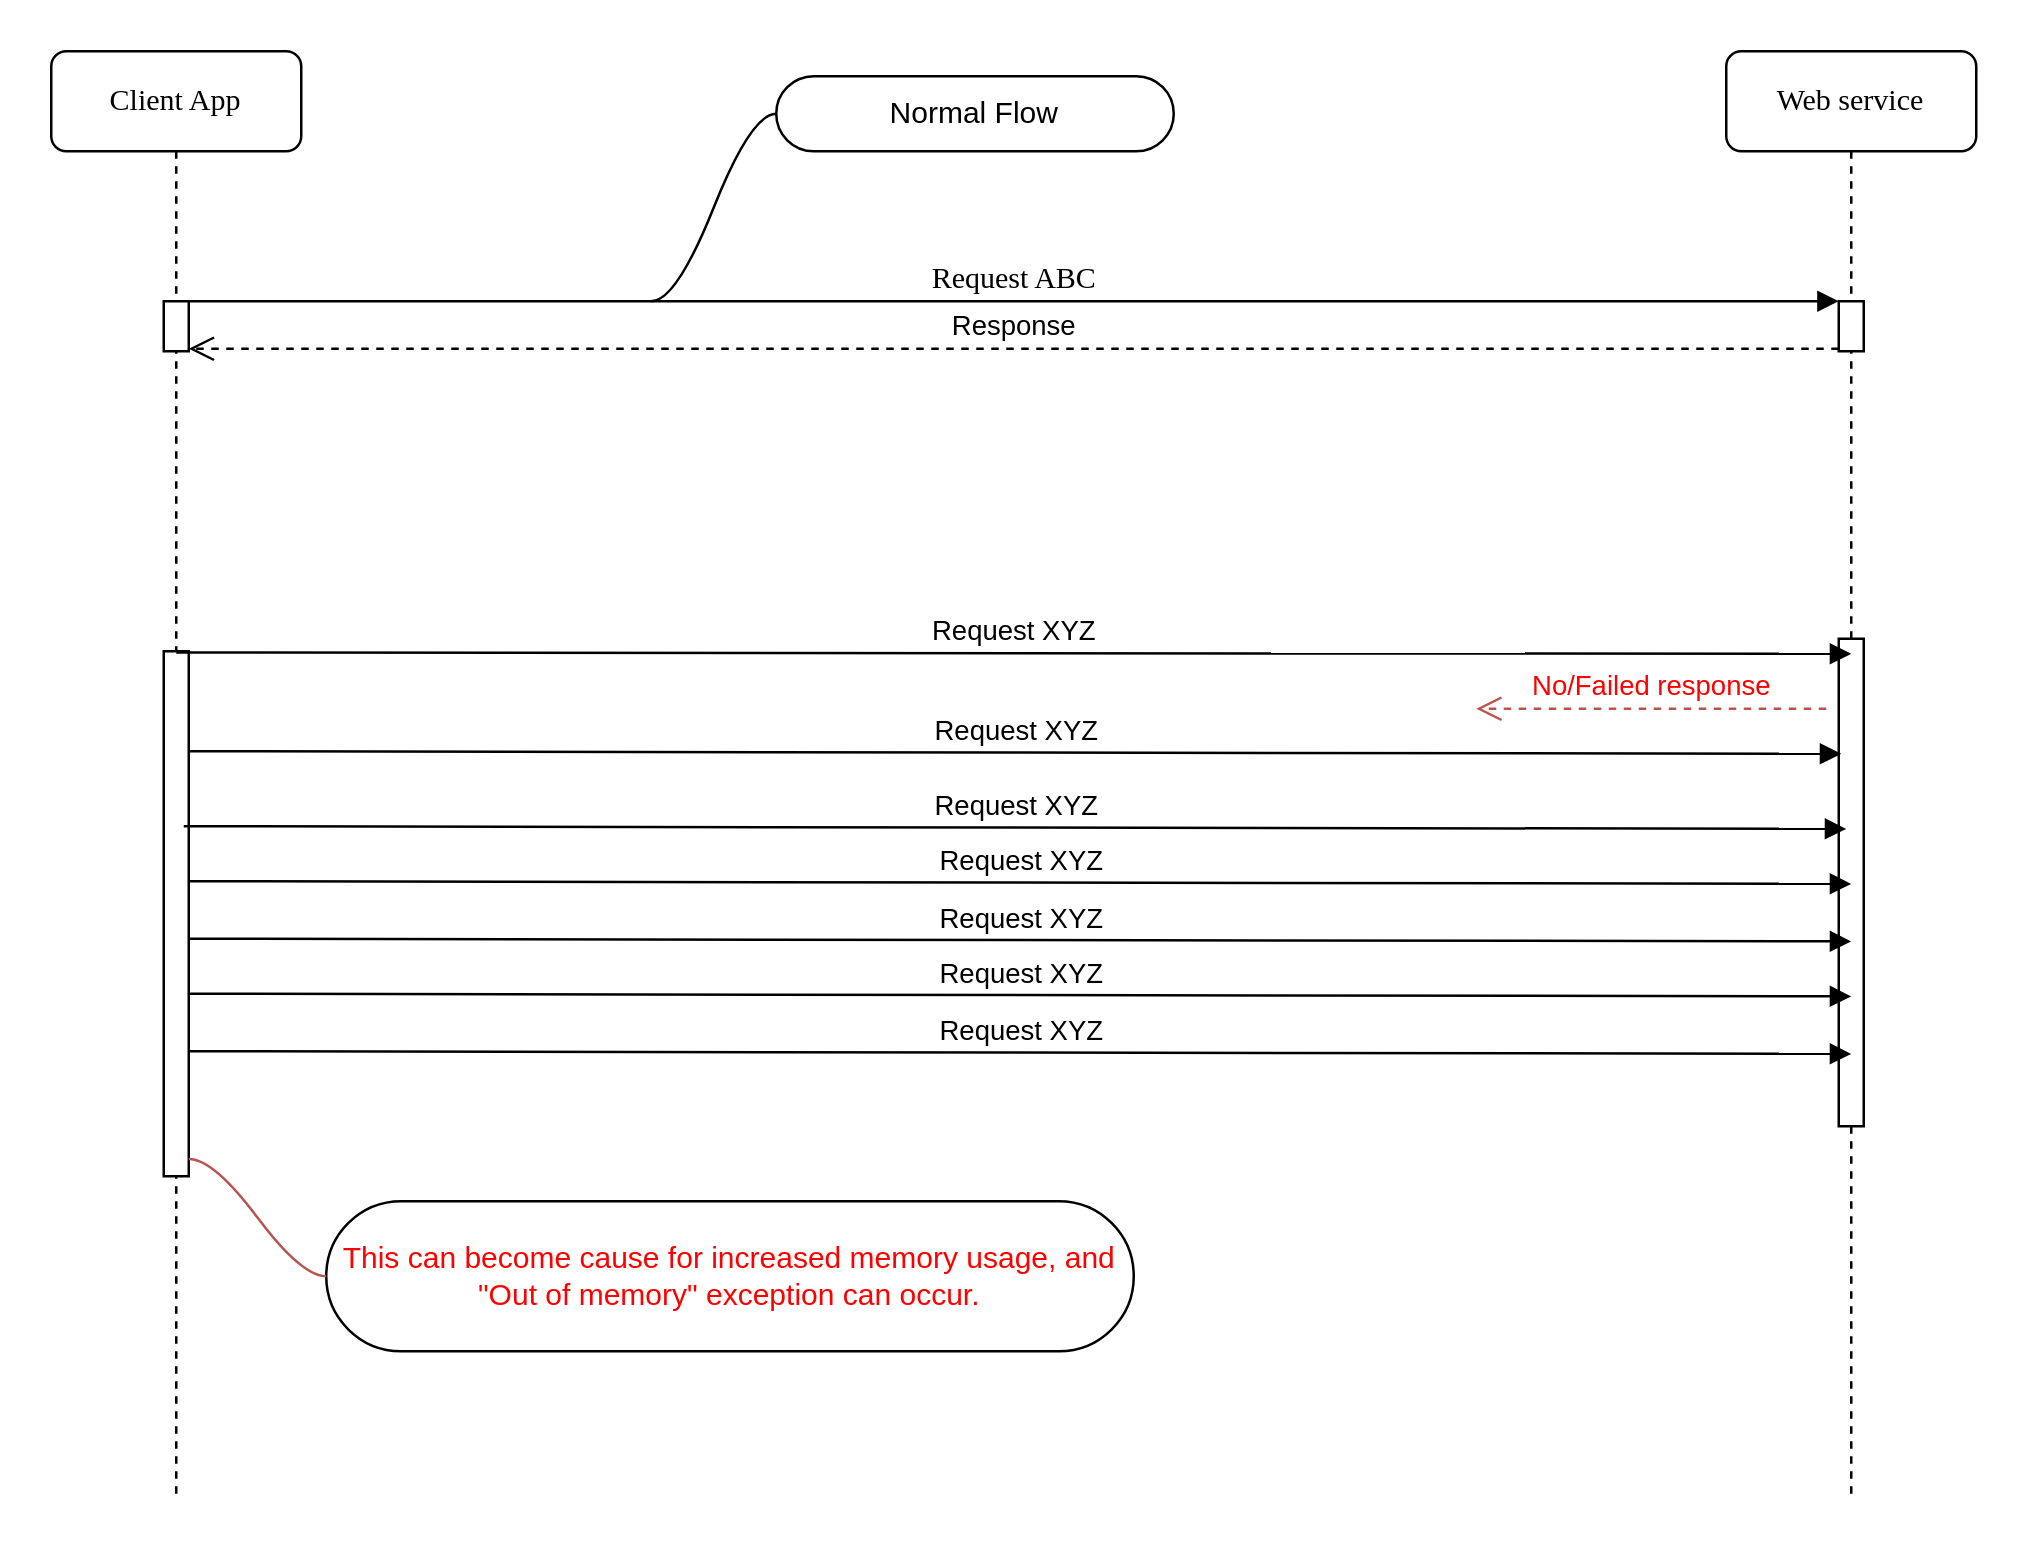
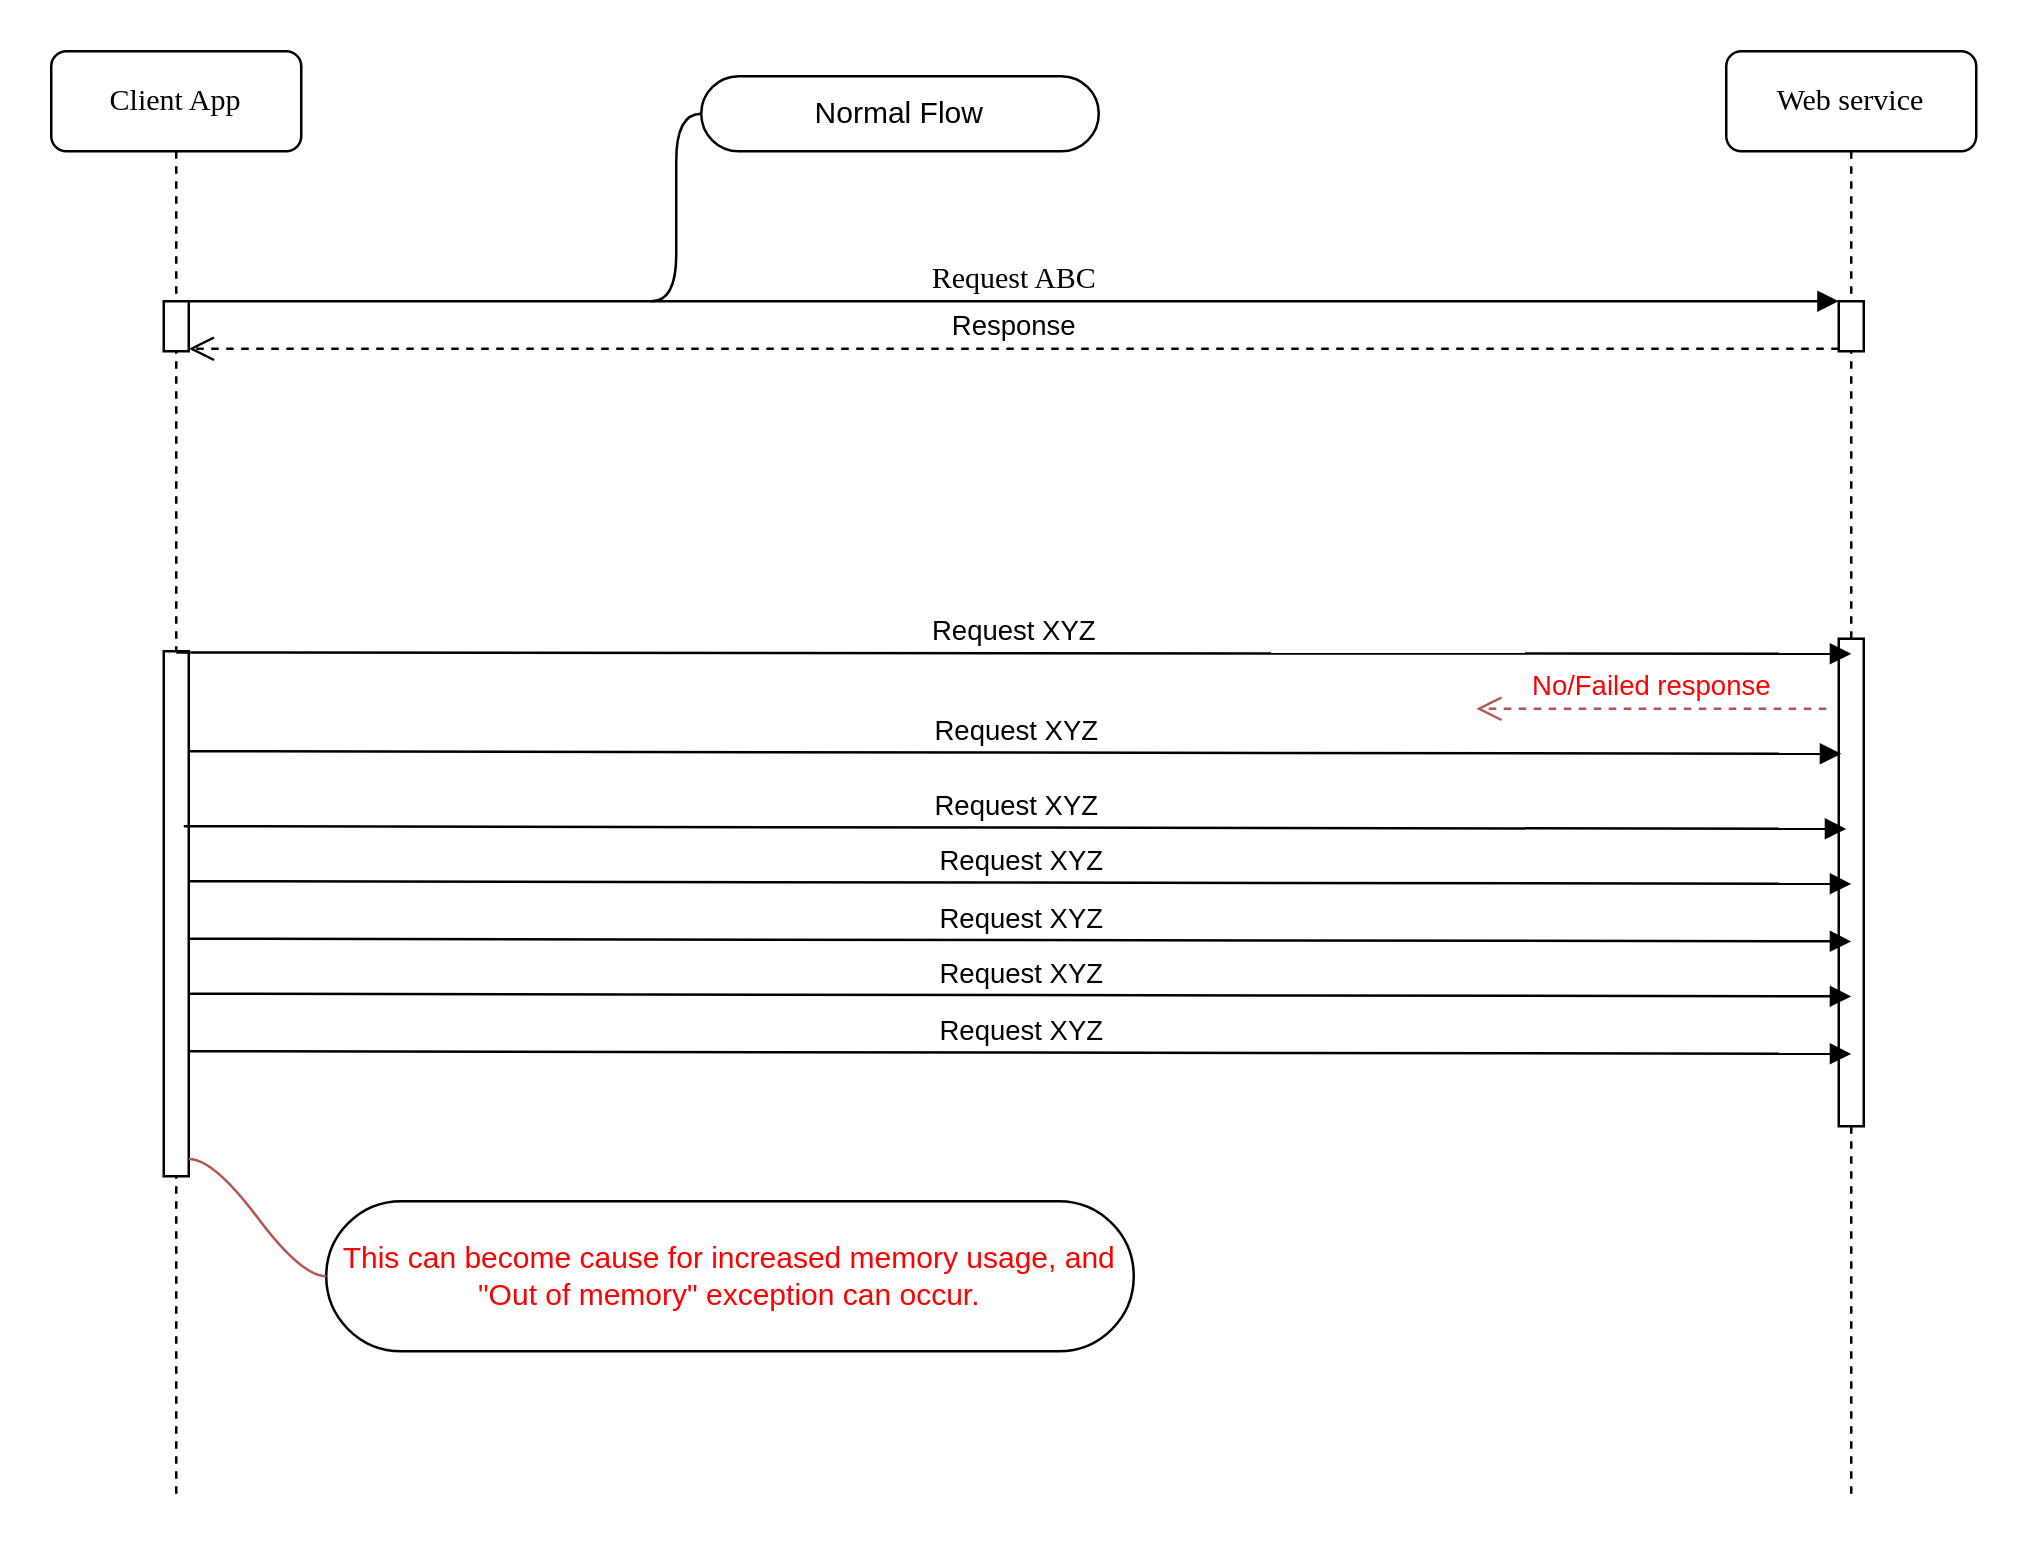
node "Normal Flow": moved (975, 114) -> (900, 114)
